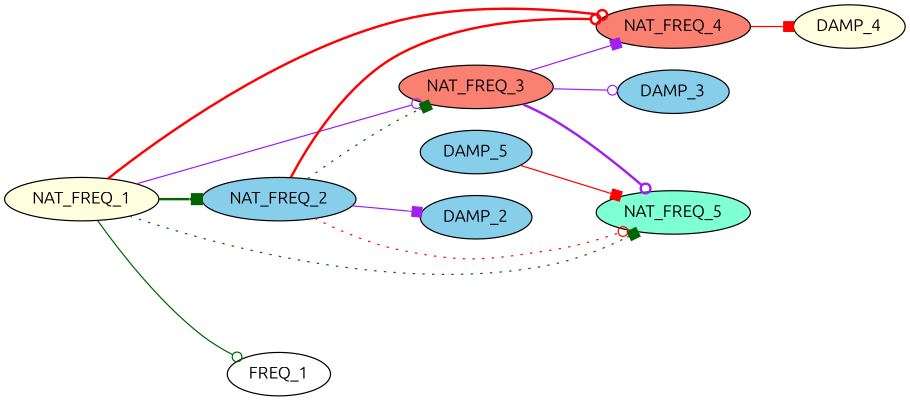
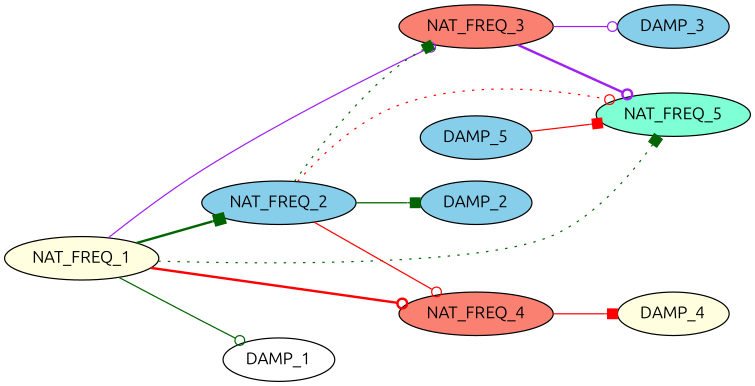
edge "NAT_FREQ_2" -> "NAT_FREQ_4": style bold -> solid
edge "NAT_FREQ_3" -> "NAT_FREQ_4": removed
edge "NAT_FREQ_2" -> "DAMP_2": color purple -> darkgreen
node "FREQ_1": label "FREQ_1" -> "DAMP_1"
